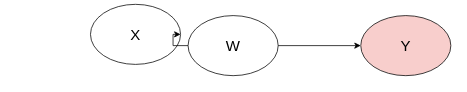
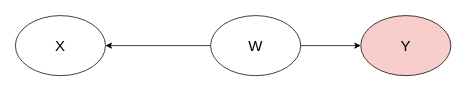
node "X": moved (135, 34) -> (60, 45)
node "W": moved (233, 45) -> (255, 45)
